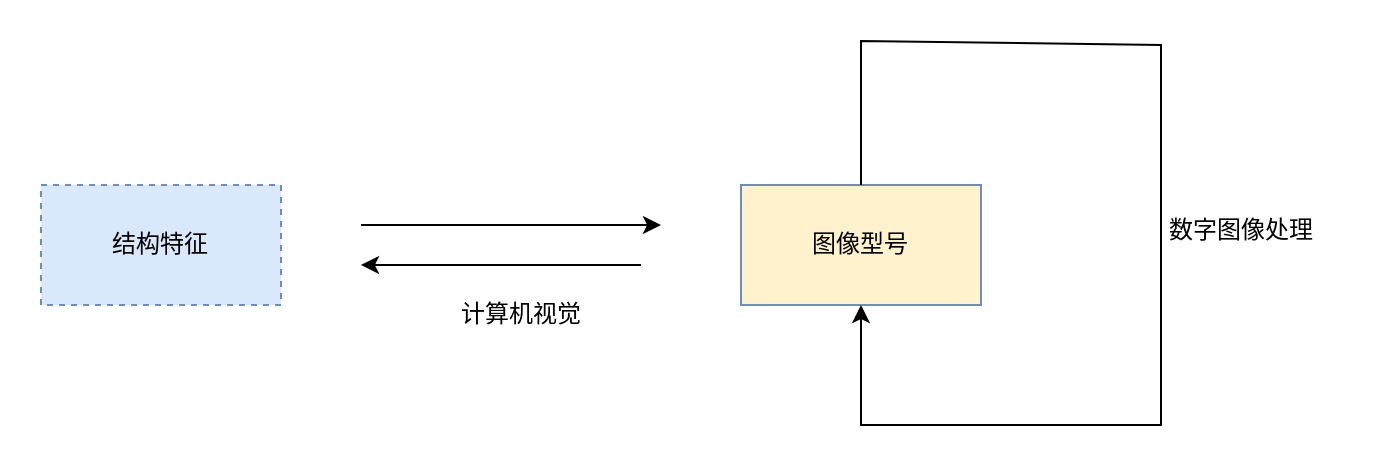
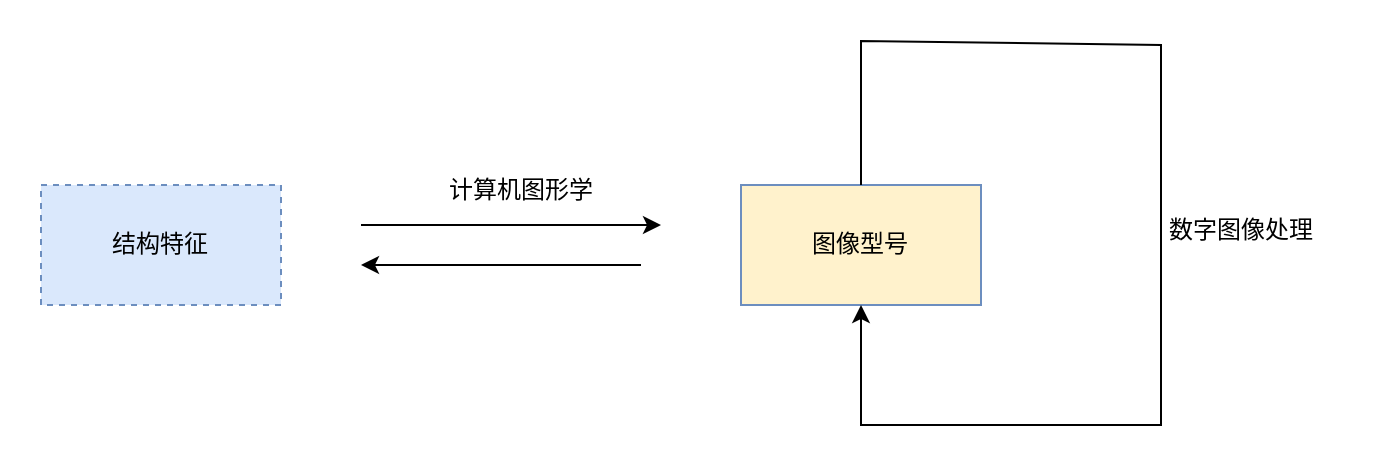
node "计算机图形学": added
node "计算机视觉": removed
